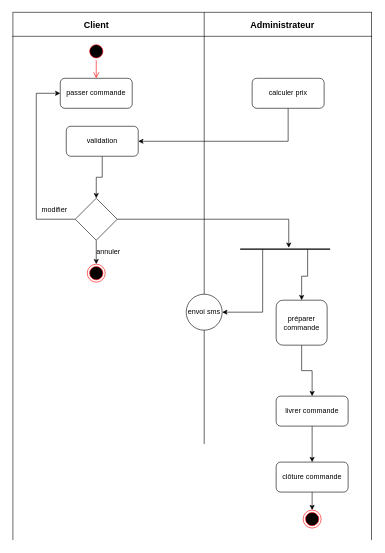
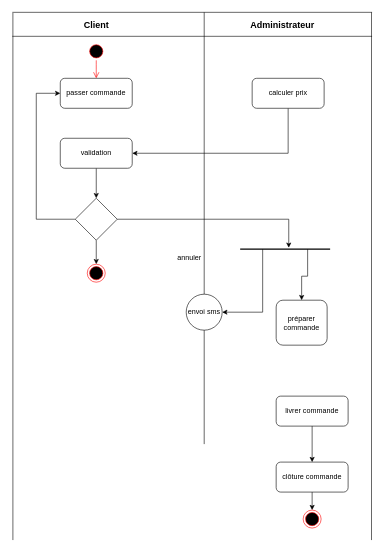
node "validation": moved (102, 141) -> (96, 153)
node "modifier": removed
node "annuler": moved (108, 252) -> (189, 258)
edge "préparer commande" -> "livrer commande": removed
